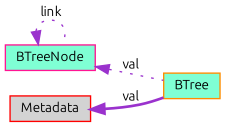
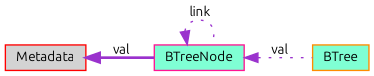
edge "BTree" -> "Metadata": now "BTreeNode" -> "Metadata"
